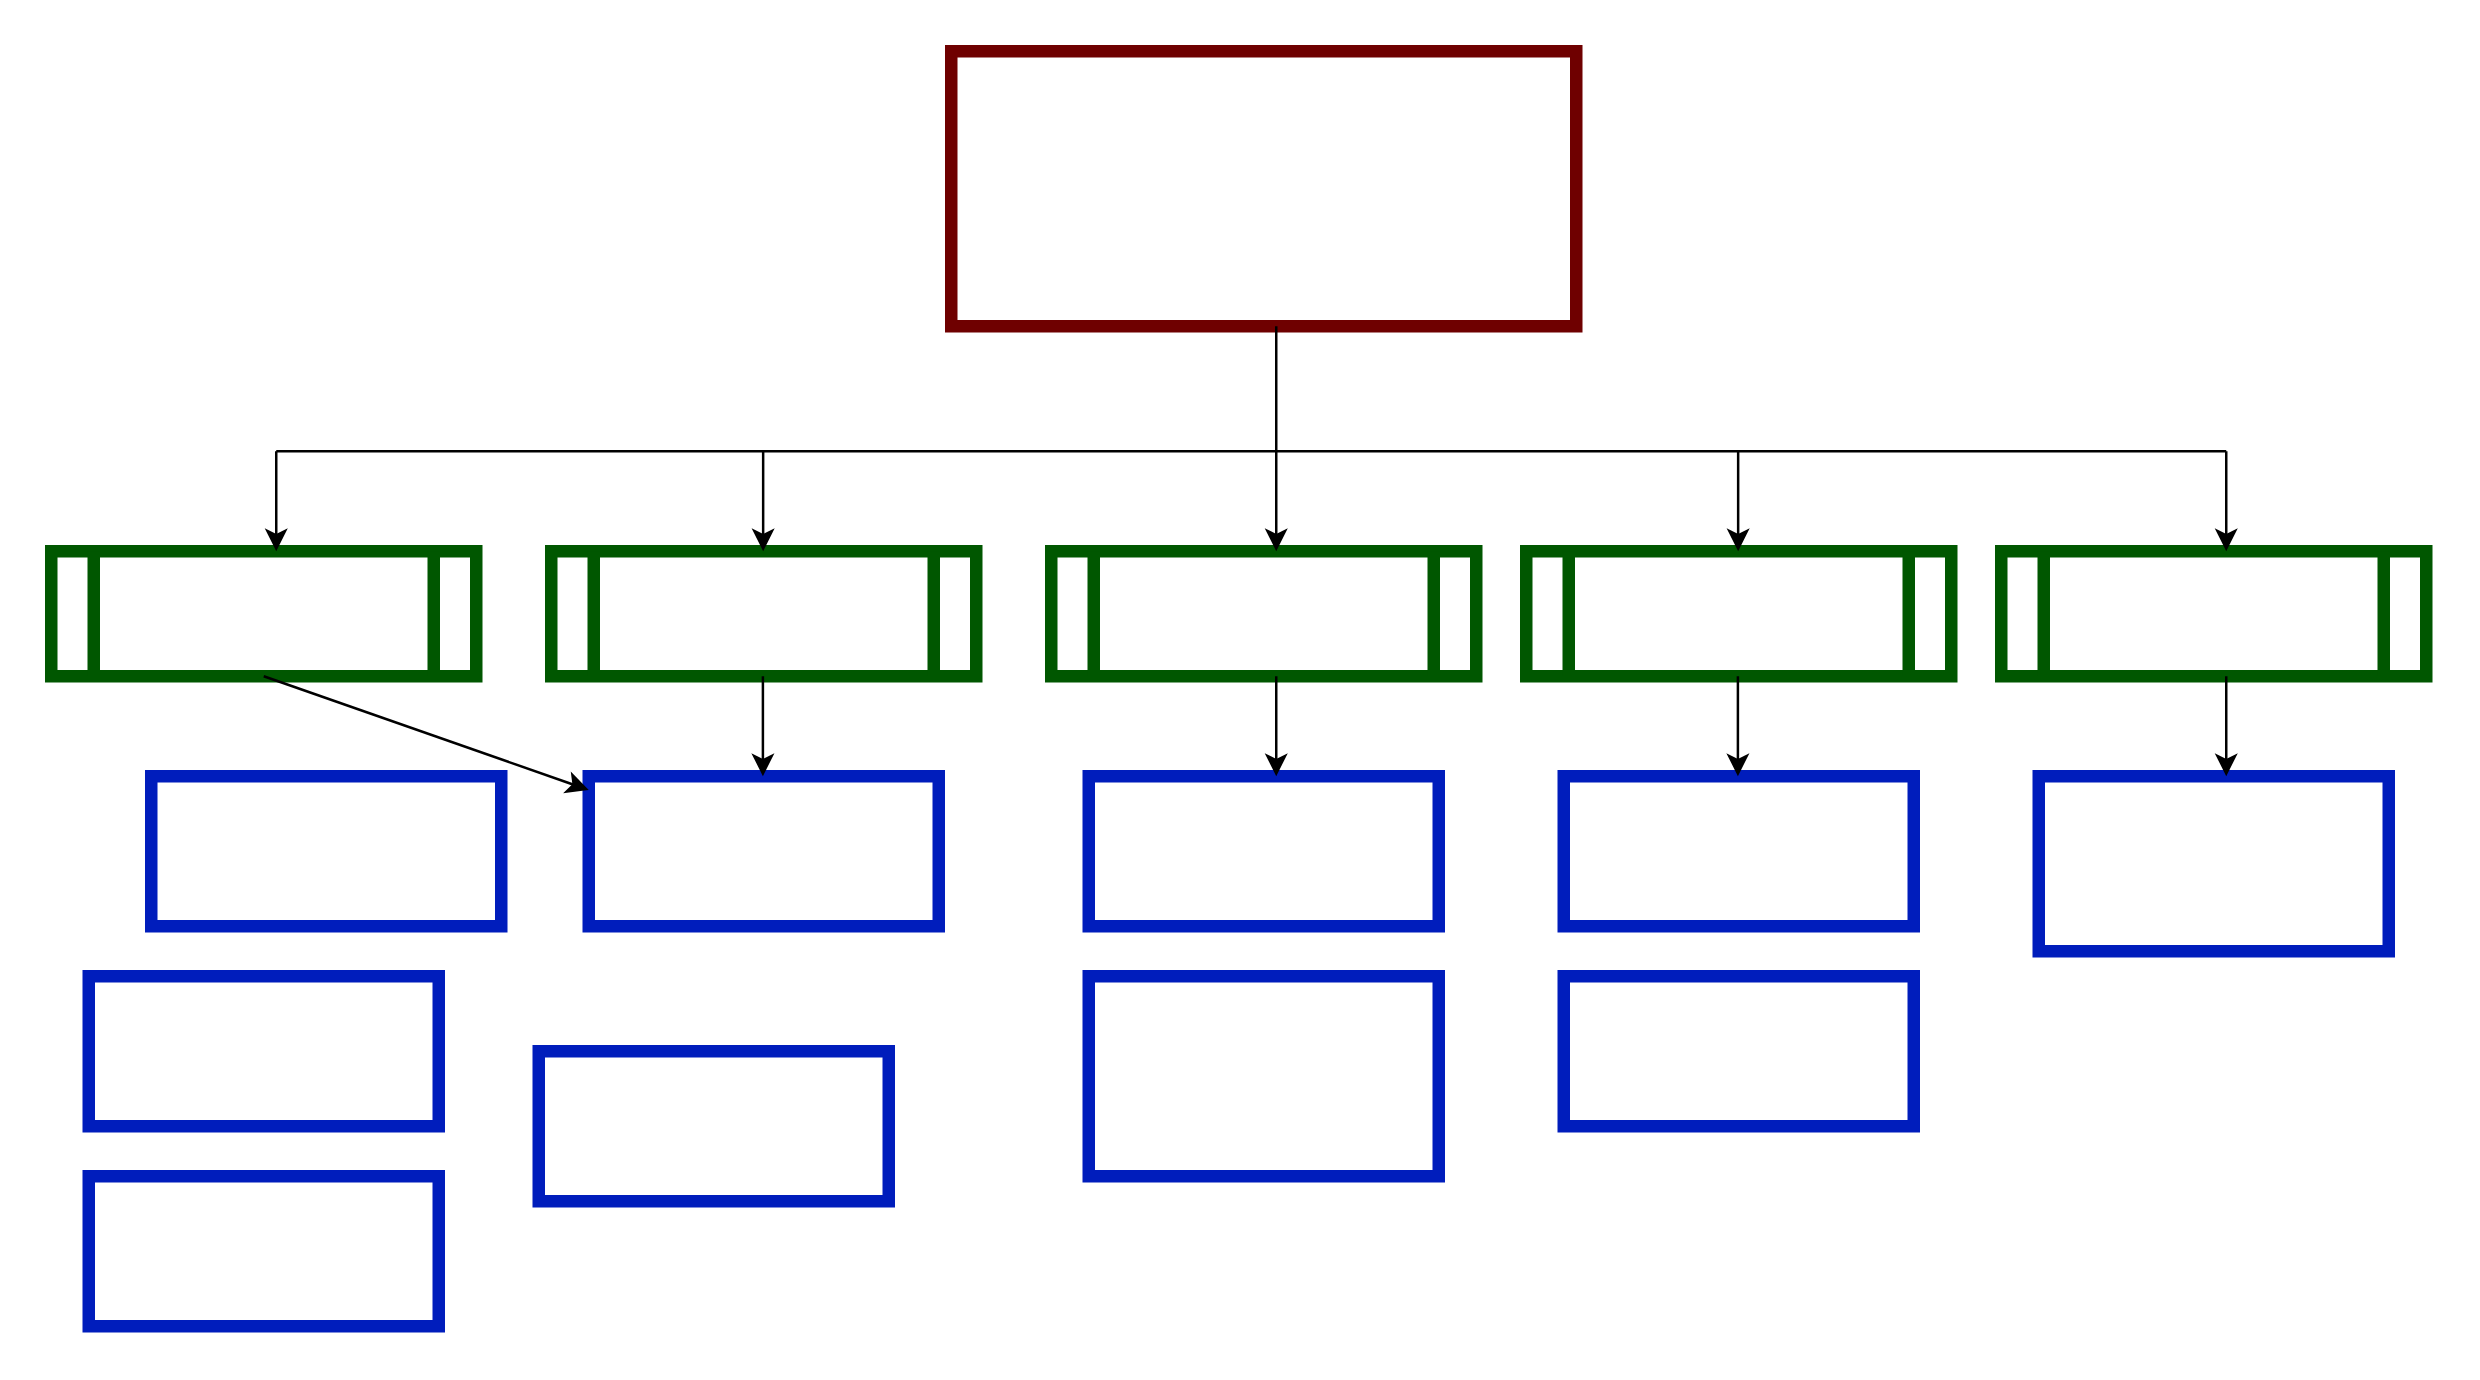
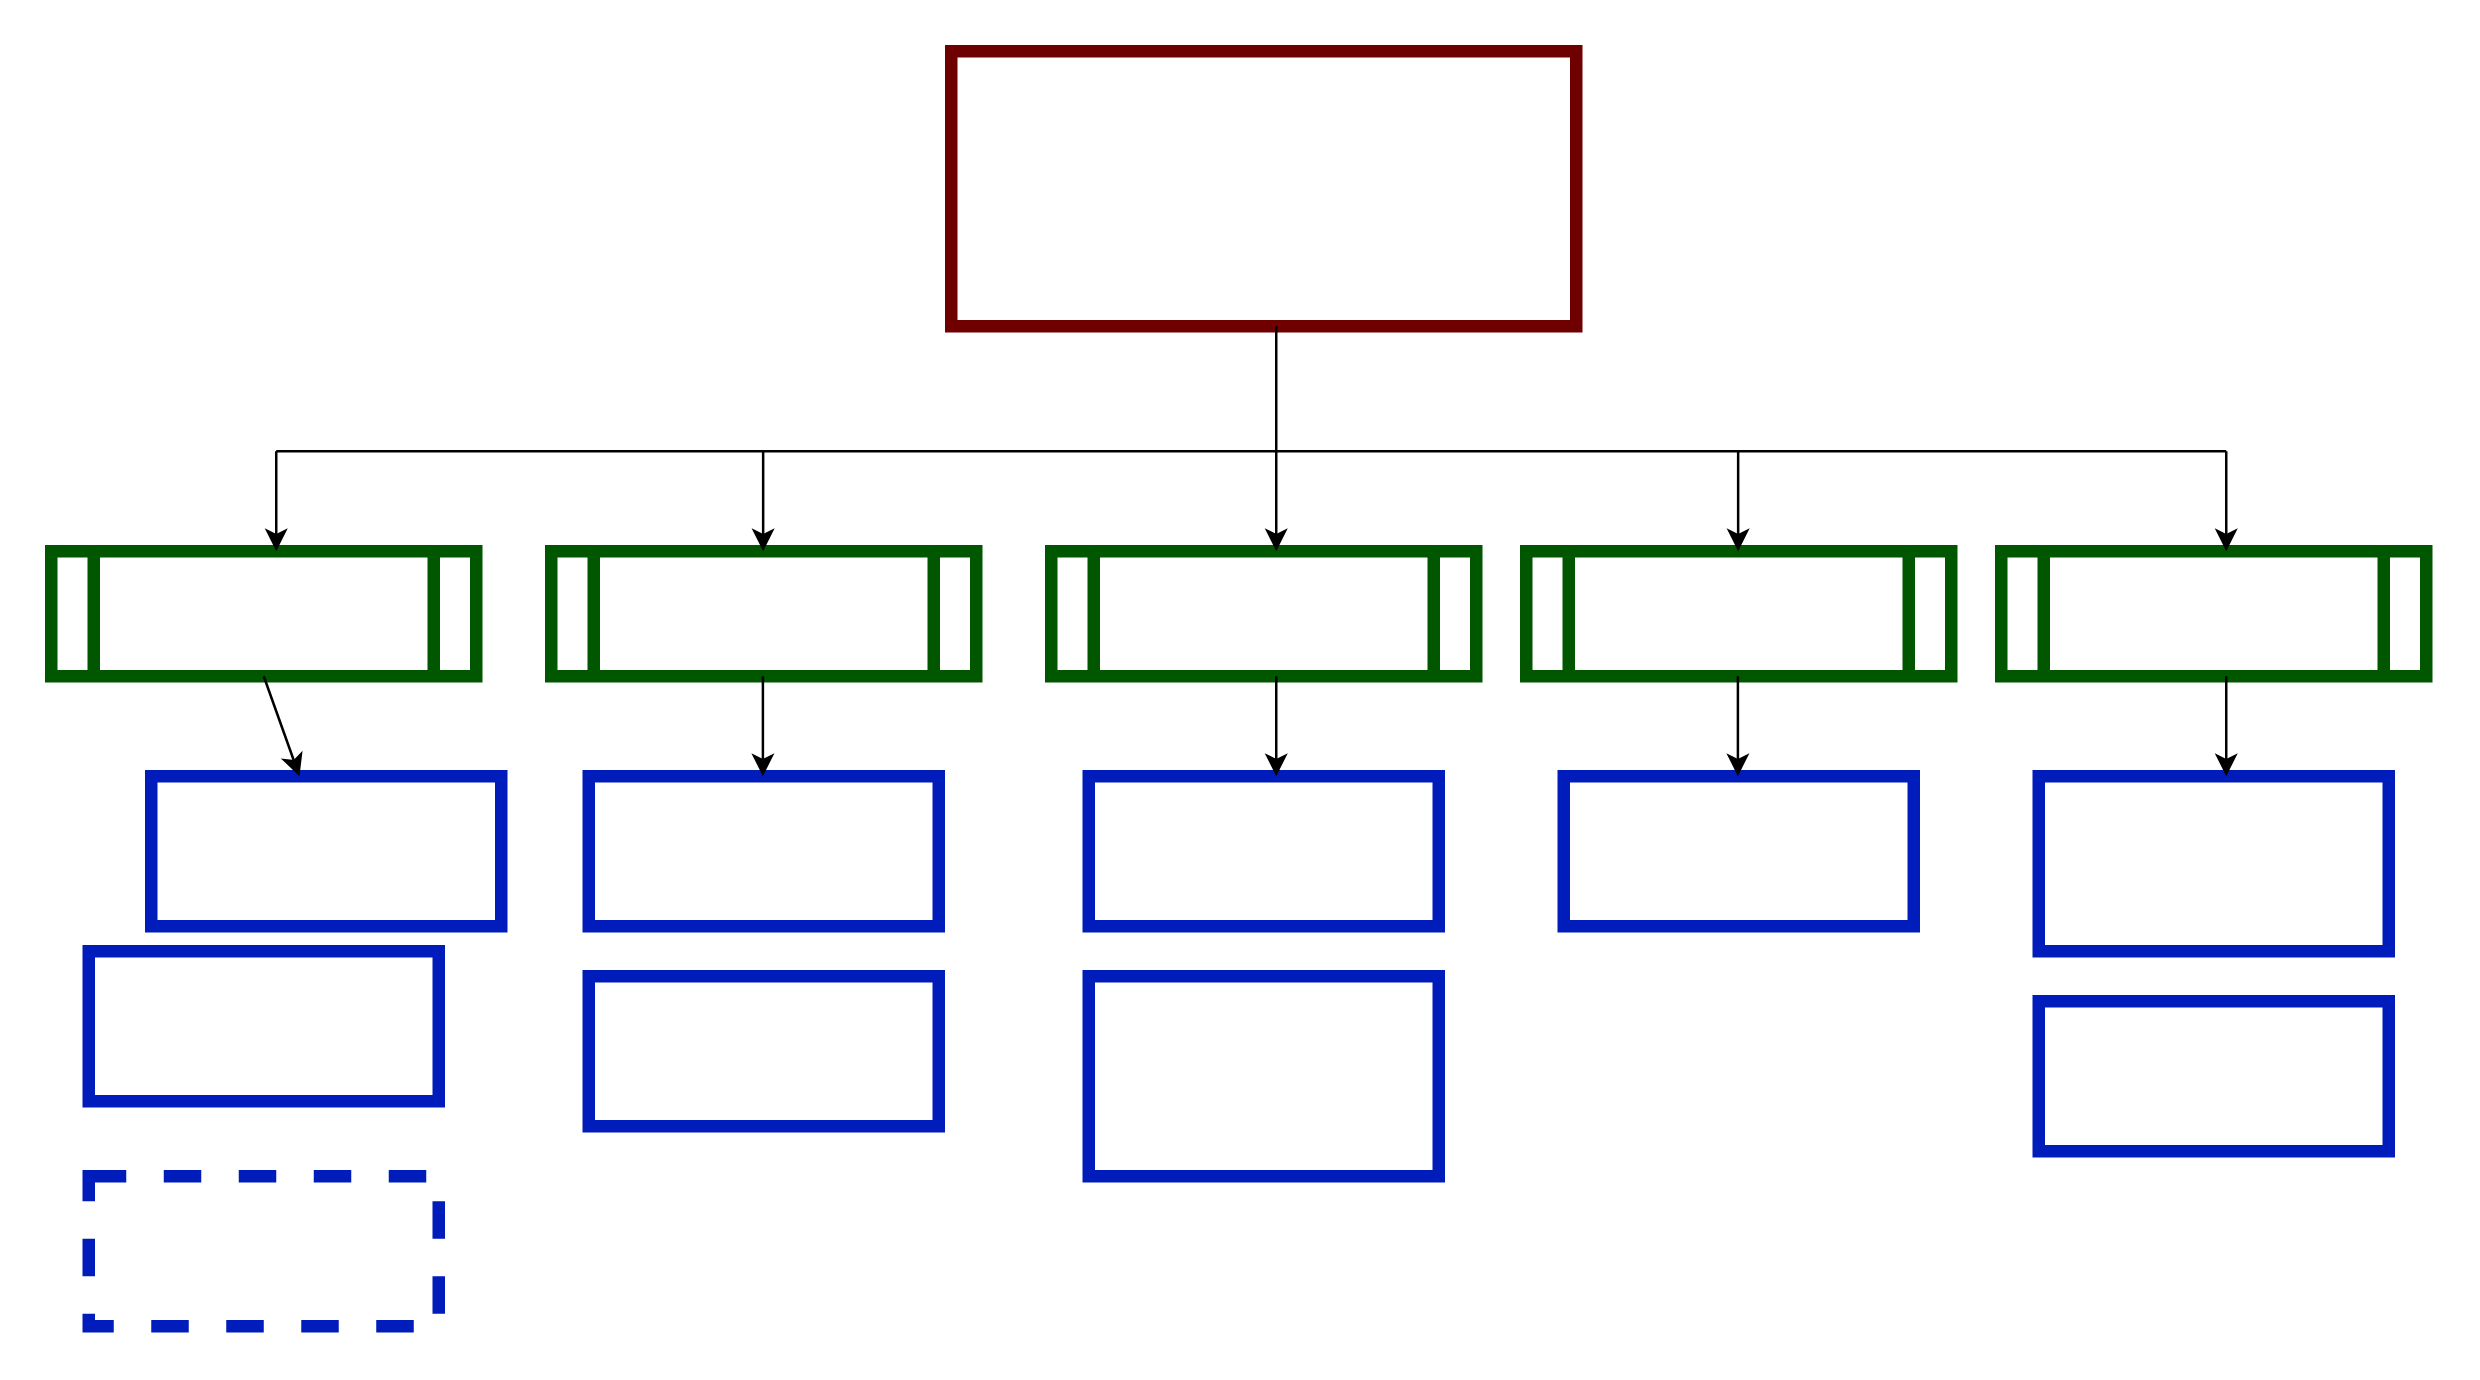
edge "1. Etudes" -> "2.1 Creation du HPM SSP": now "1. Etudes" -> "1.1 Etat de l'art de l'existant"
node "1.2 Analyse du besoin": moved (264, 1051) -> (264, 1026)
node "4.2 Former à l'utilisation et au maintien du FFA": removed
node "5.2 Suivi et coordination des équipes": added
node "2.2 Creation du Freeze Frame Analyzer (FFA)": moved (714, 1126) -> (764, 1051)
node "1.3 Rassemblement des documentions necessaire": style solid -> dashed
